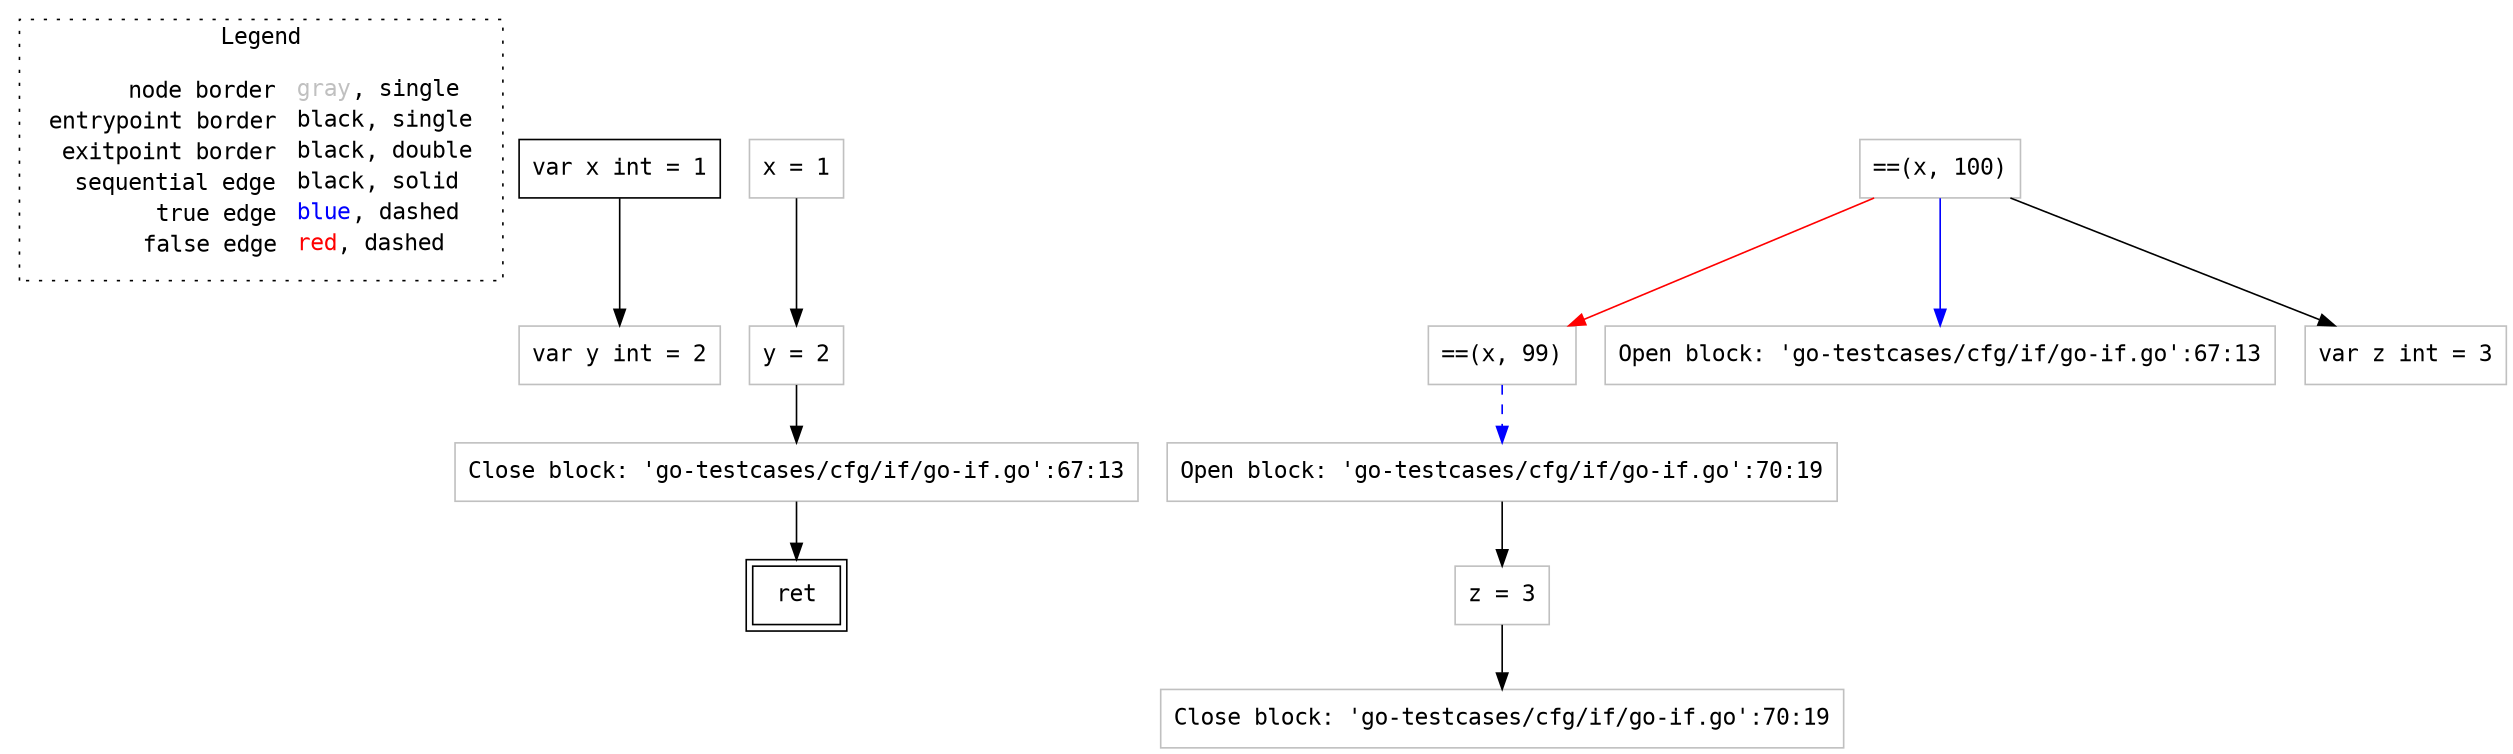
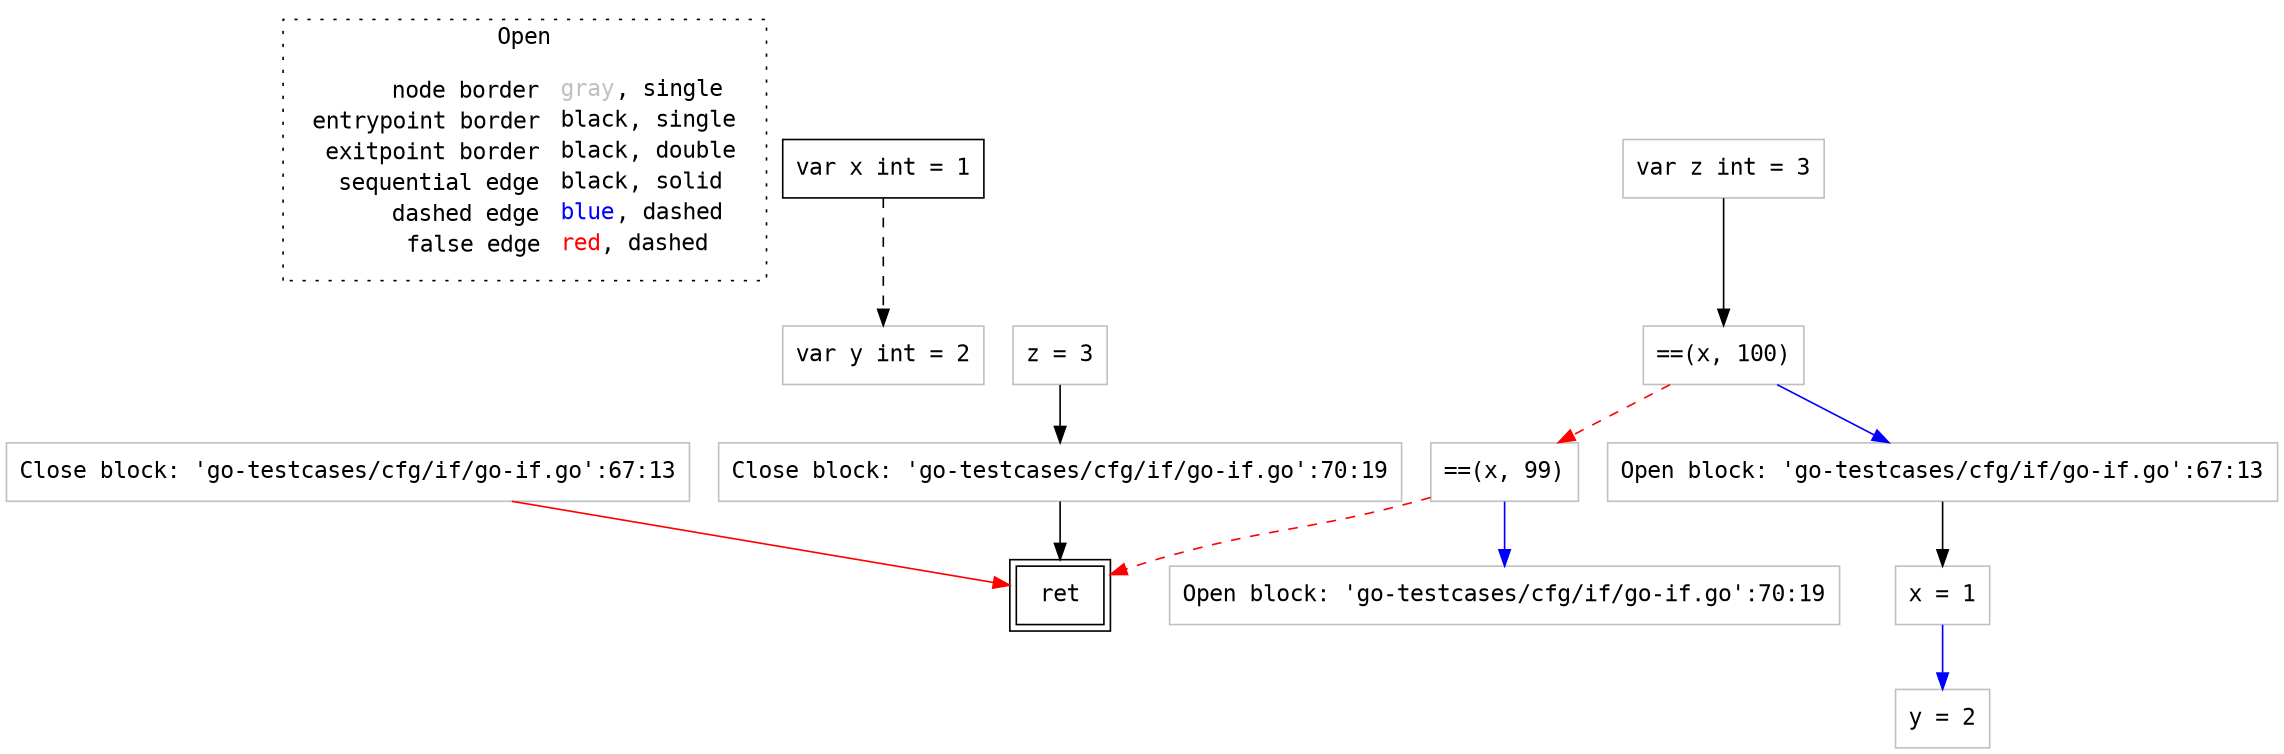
cluster "Legend": label "Legend" -> "Open"
node "node border": text "true edge" -> "dashed edge"
edge "var x int = 1" -> "var y int = 2": style solid -> dashed
edge "x = 1" -> "y = 2": color black -> blue
edge "==(x, 100)" -> "==(x, 99)": style solid -> dashed
edge "==(x, 100)" -> "var z int = 3": reversed
edge "y = 2" -> "Close block: 'go-testcases/cfg/if/go-if.go':67:13": removed
edge "==(x, 99)" -> "Open block: 'go-testcases/cfg/if/go-if.go':70:19": style dashed -> solid
edge "Close block: 'go-testcases/cfg/if/go-if.go':67:13" -> "ret": color black -> red
edge "Close block: 'go-testcases/cfg/if/go-if.go':70:19" -> "ret": added
edge "Open block: 'go-testcases/cfg/if/go-if.go':70:19" -> "z = 3": removed
edge "Open block: 'go-testcases/cfg/if/go-if.go':67:13" -> "x = 1": added
edge "==(x, 99)" -> "ret": added
